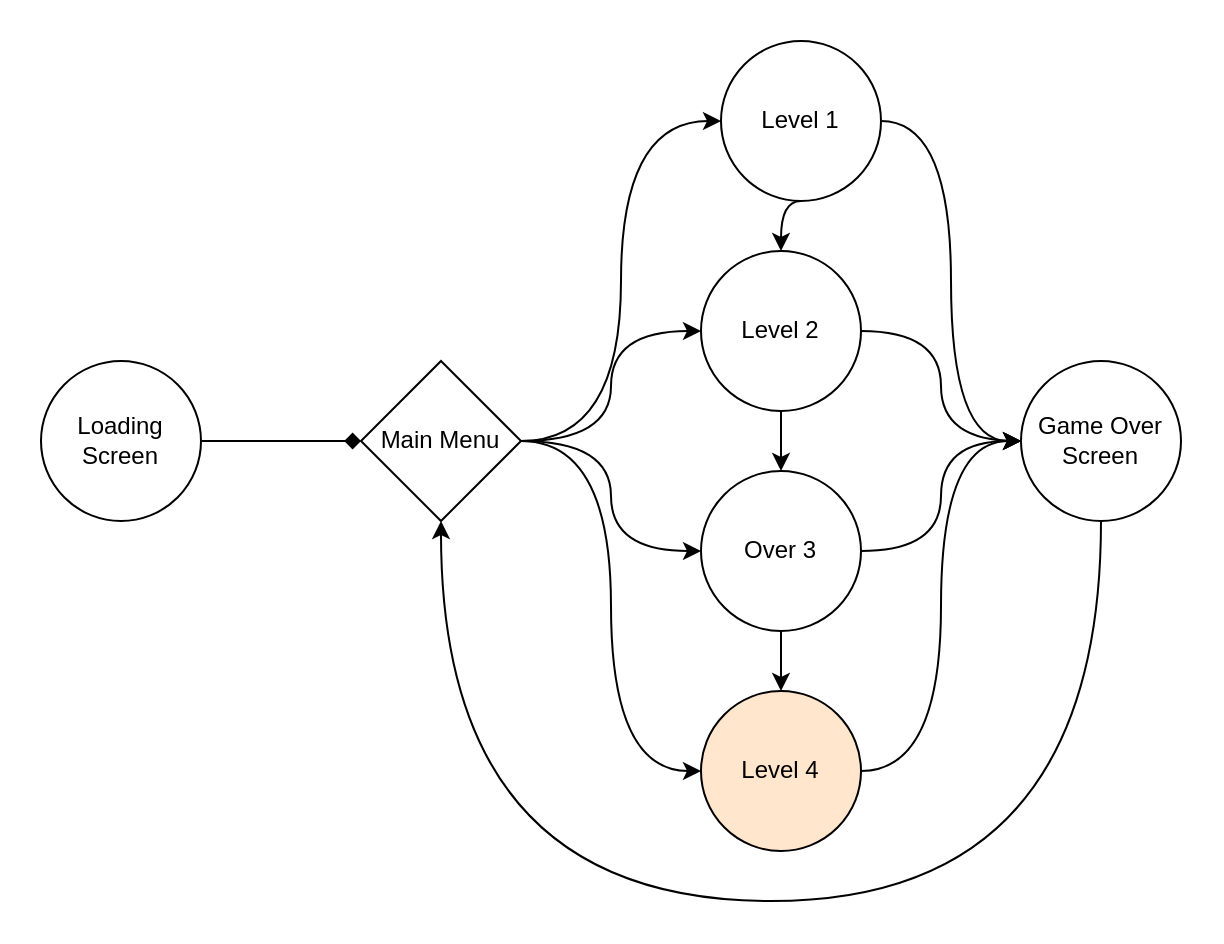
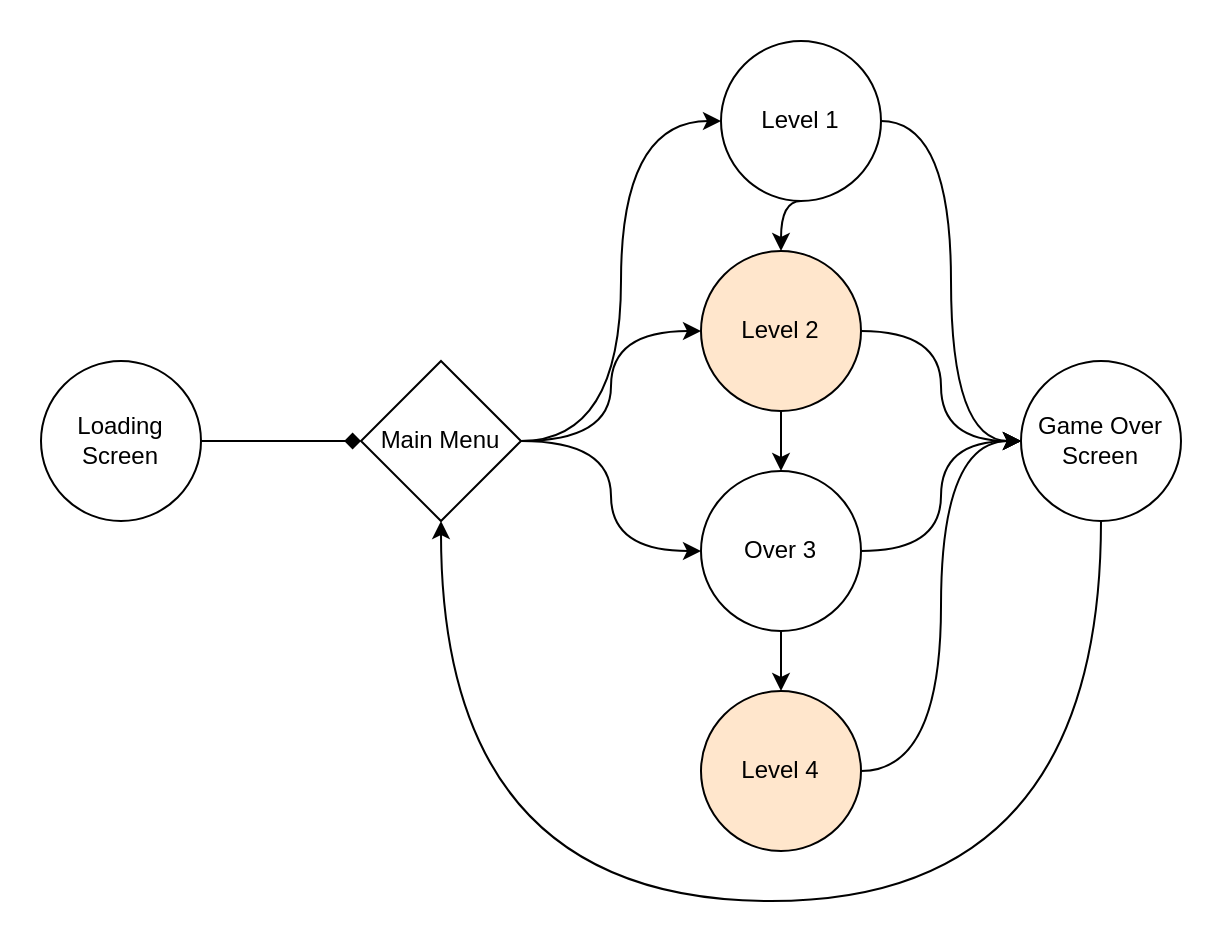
node "Level 2": fillcolor #ffffff -> #ffe6cc
edge "Level 2" -> "Game Over Screen": arrowhead open -> classic
edge "Main Menu" -> "Level 4": removed
